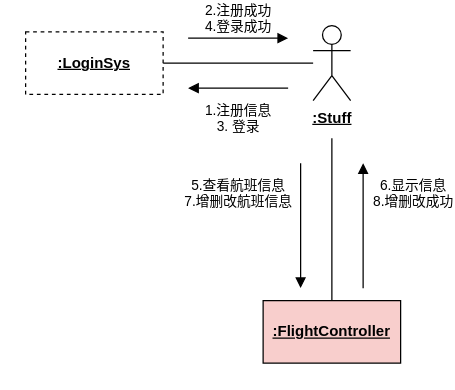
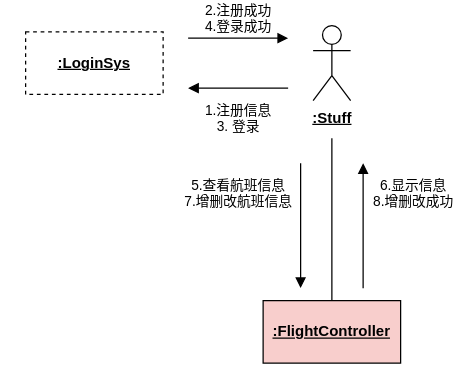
edge ":LoginSys" -> ":Stuff": removed
